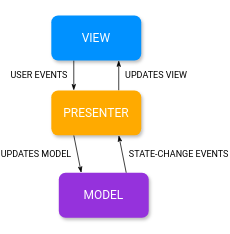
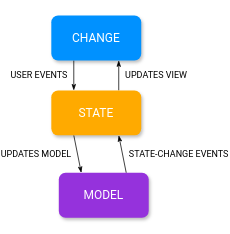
node "VIEW": label "VIEW" -> "CHANGE"
node "PRESENTER": label "PRESENTER" -> "STATE"
